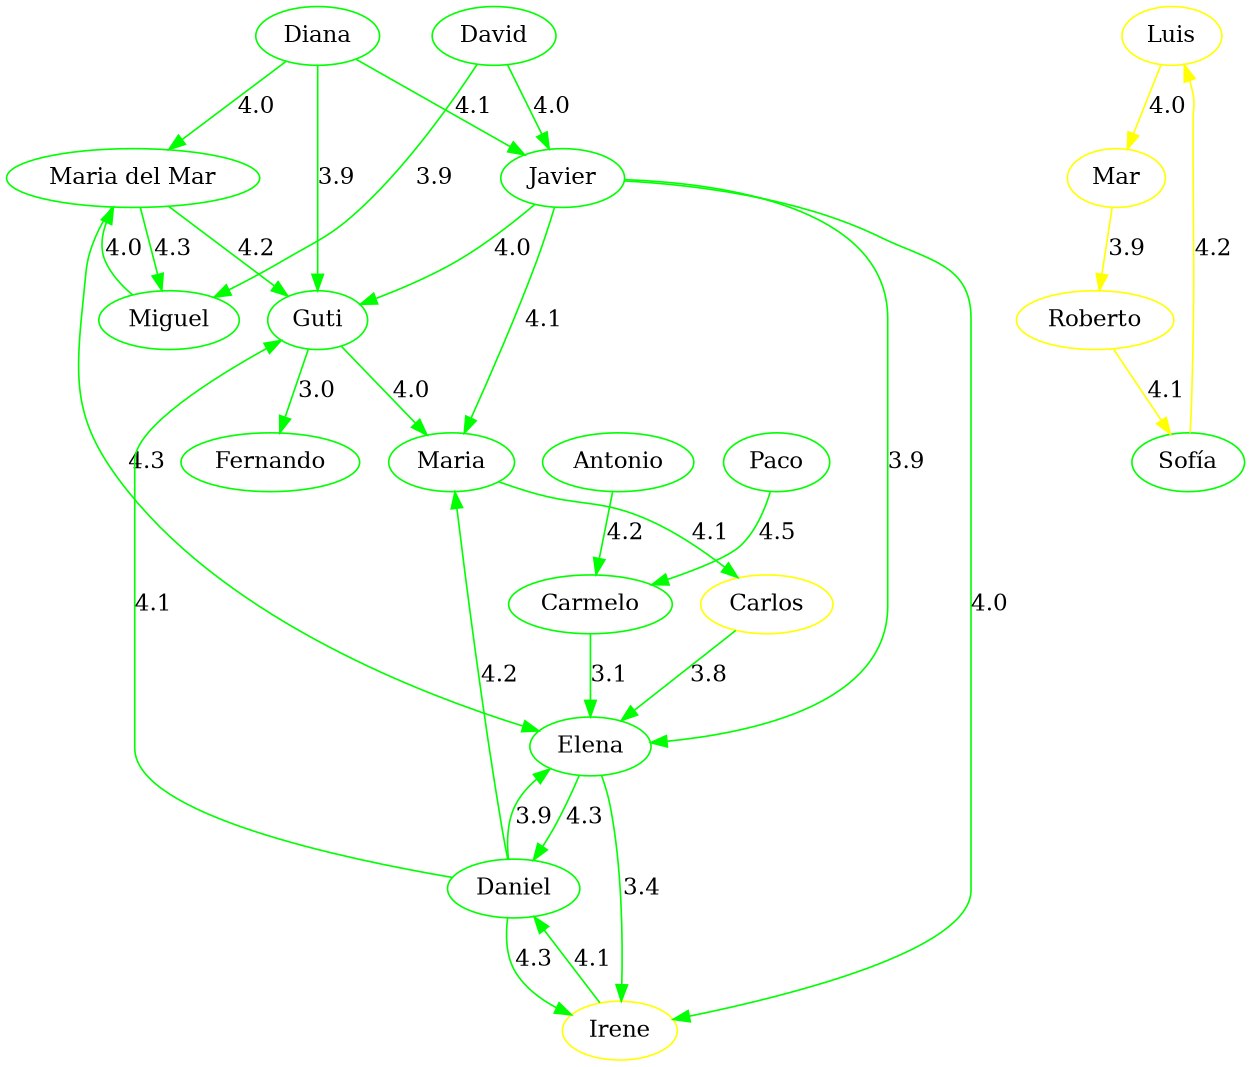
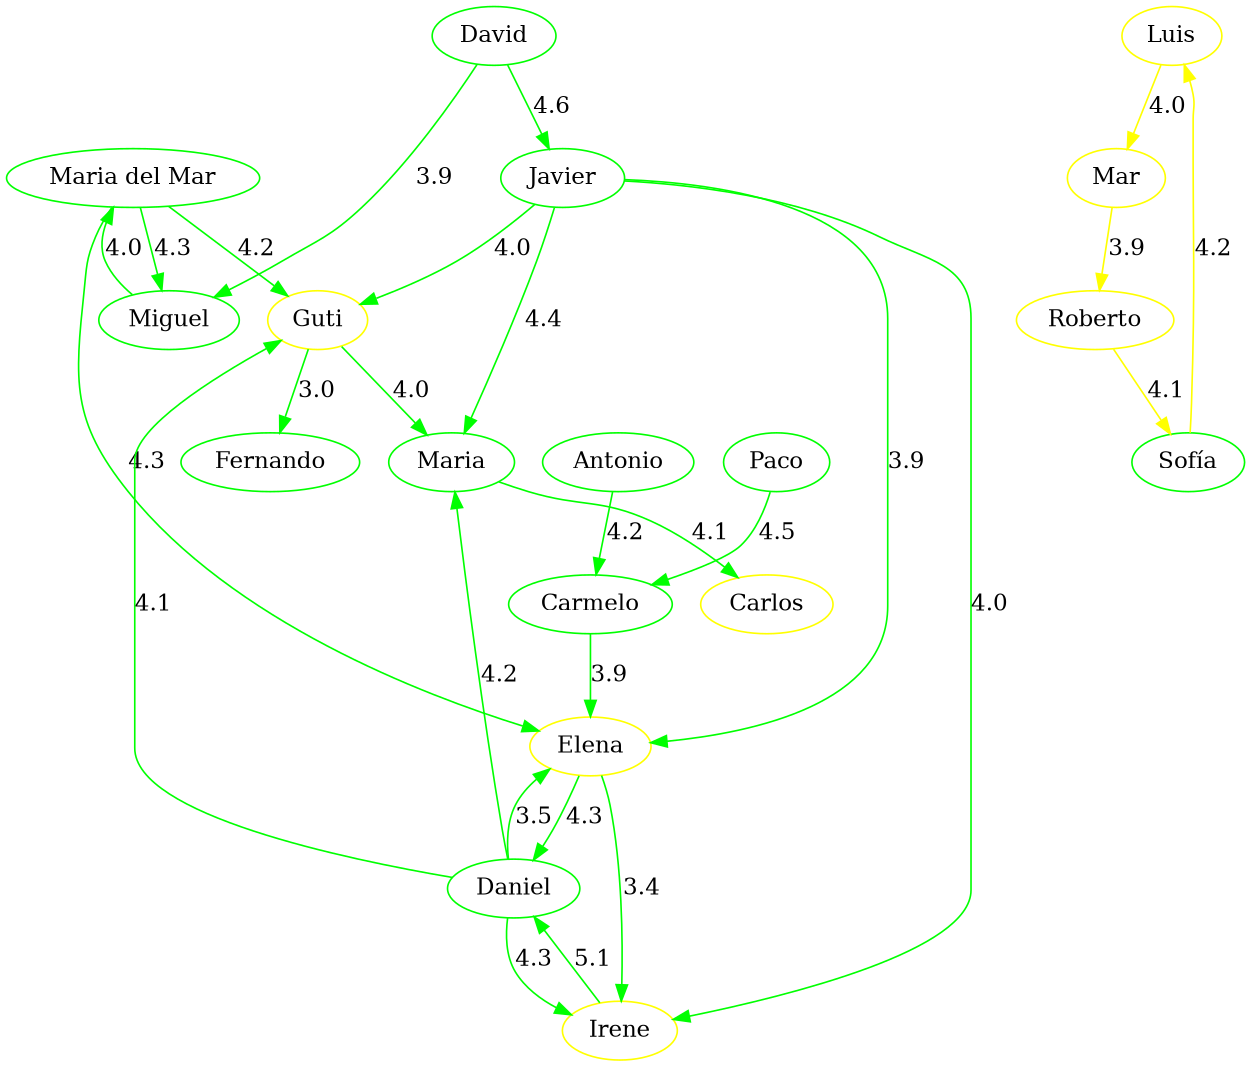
node "Diana": removed
edge "David" -> "Javier": label "4.0" -> "4.6"
node "Guti": color green -> yellow
edge "Javier" -> "Maria": label "4.1" -> "4.4"
edge "Carlos" -> "Elena": removed, label "3.8"
edge "Carmelo" -> "Elena": label "3.1" -> "3.9"
node "Elena": color green -> yellow
edge "Daniel" -> "Elena": label "3.9" -> "3.5"
edge "Irene" -> "Daniel": label "4.1" -> "5.1"
